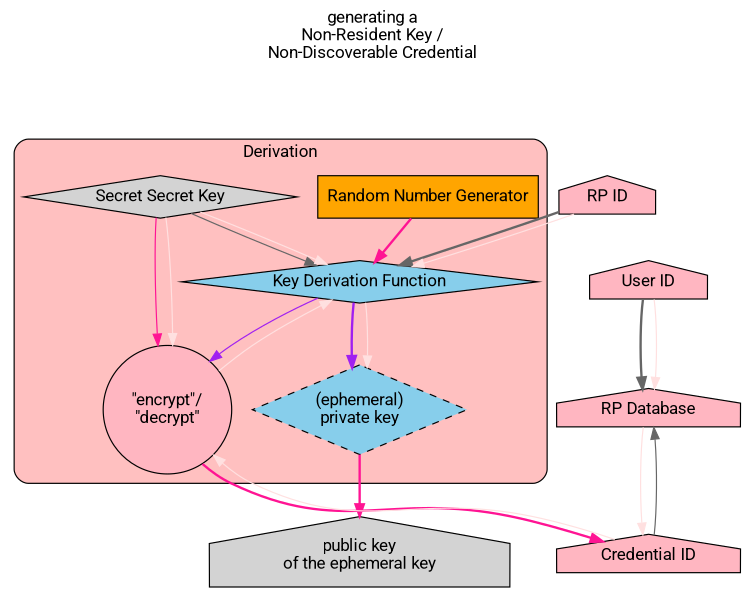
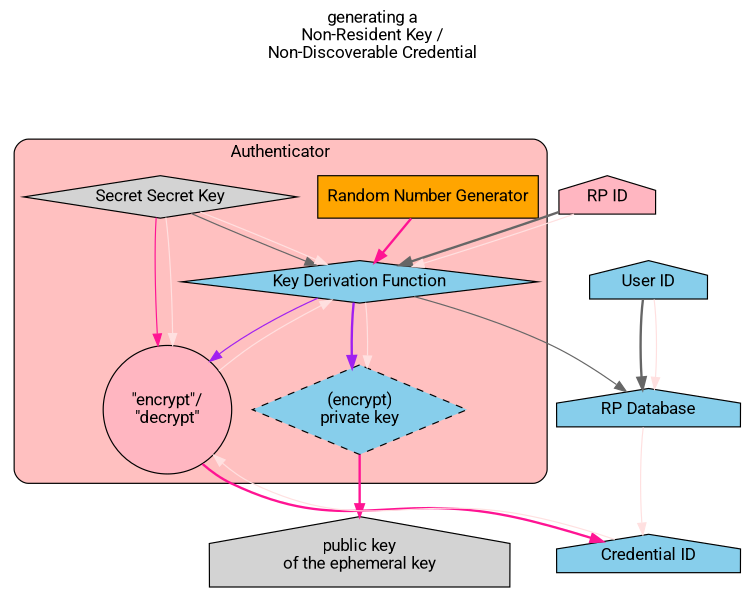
cluster "Derivation": label "Derivation" -> "Authenticator"
node "User ID": fillcolor lightpink -> skyblue
node "(ephemeral) private key": label "(ephemeral) private key" -> "(encrypt) private key"
node "RP Database": fillcolor lightpink -> skyblue
edge "Credential ID" -> "RP Database": now "Key Derivation Function" -> "RP Database"
node "Credential ID": fillcolor lightpink -> skyblue
